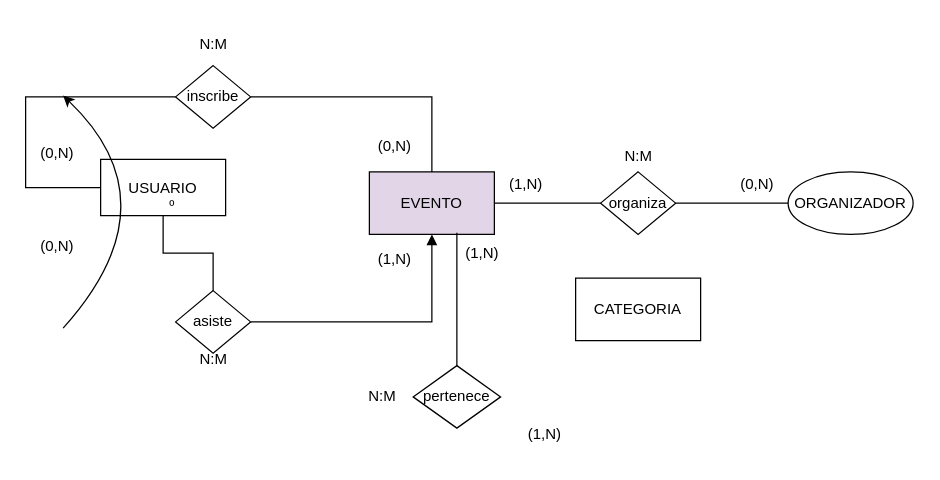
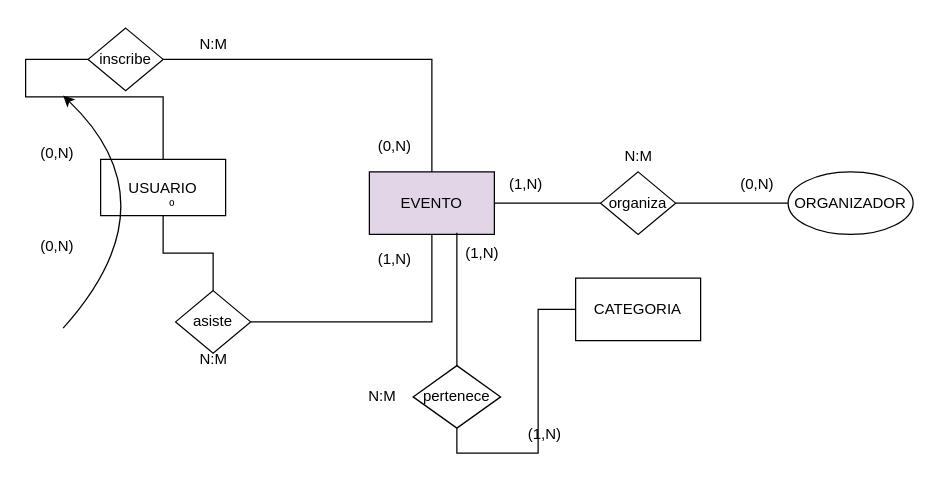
node "inscribe": moved (213, 97) -> (126, 59)
edge "asiste" -> "EVENTO": arrowhead block -> none
edge "CATEGORIA" -- "pertenece": added
